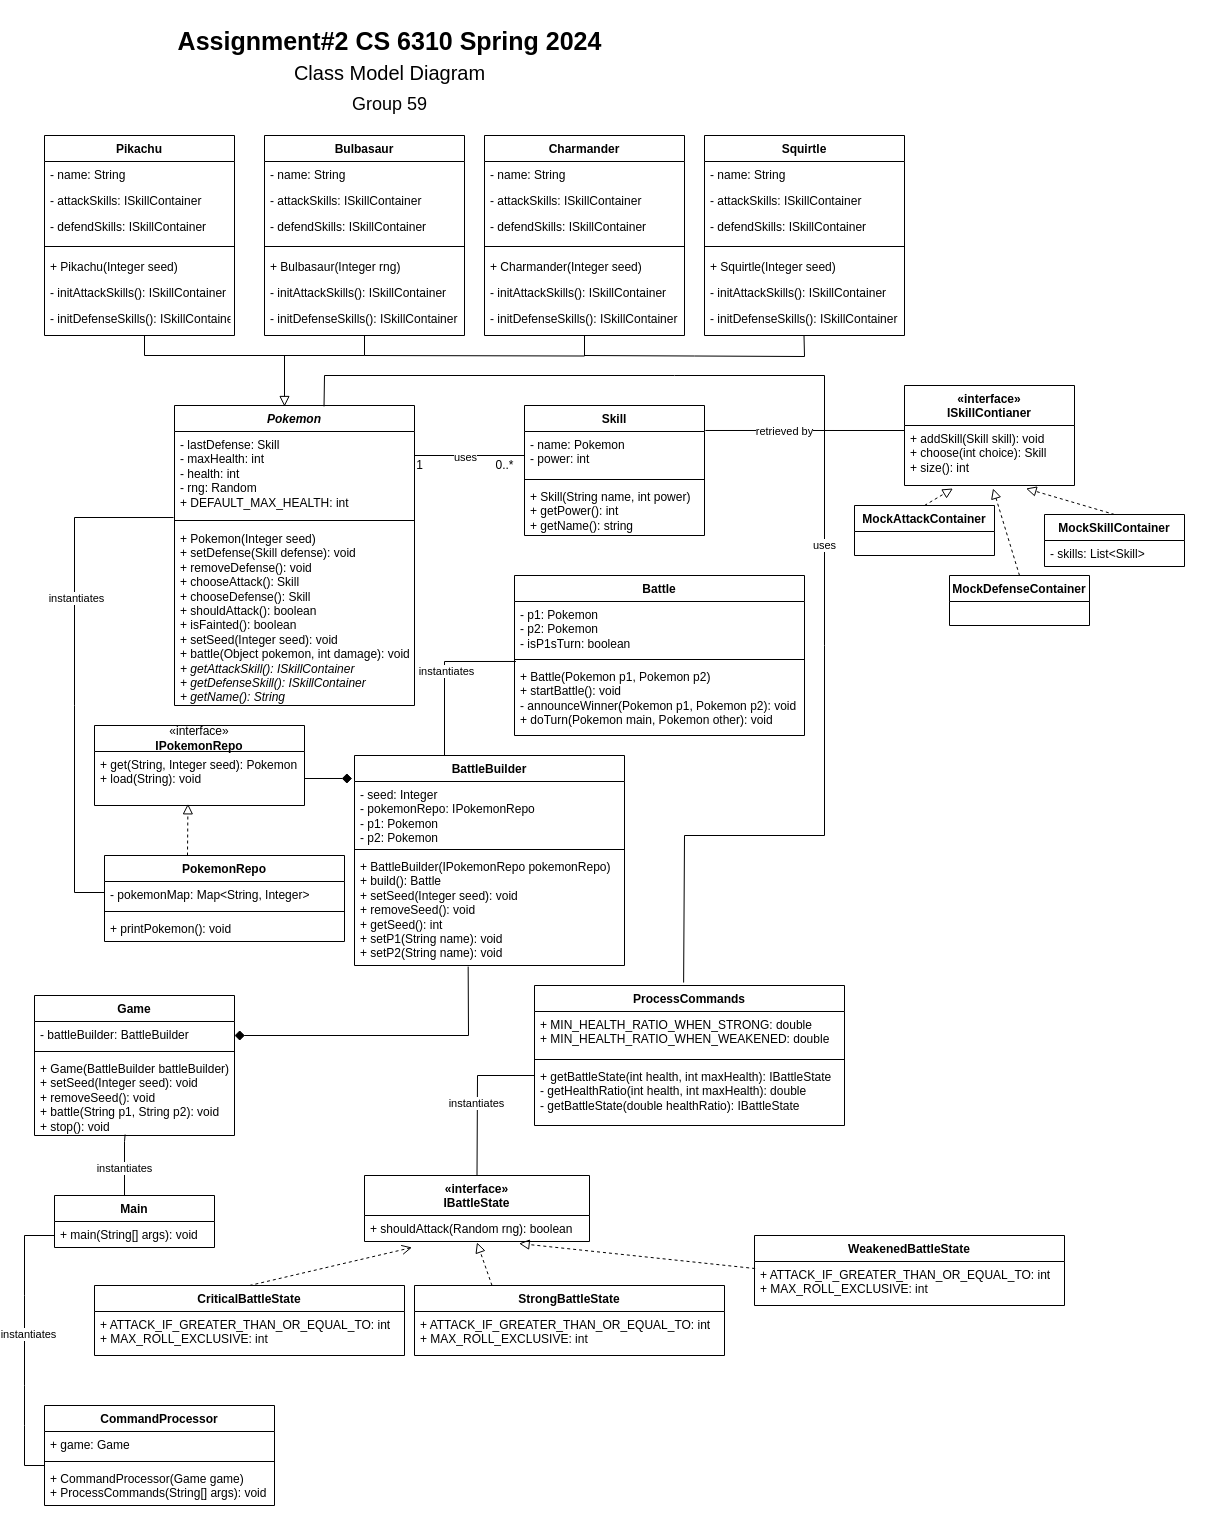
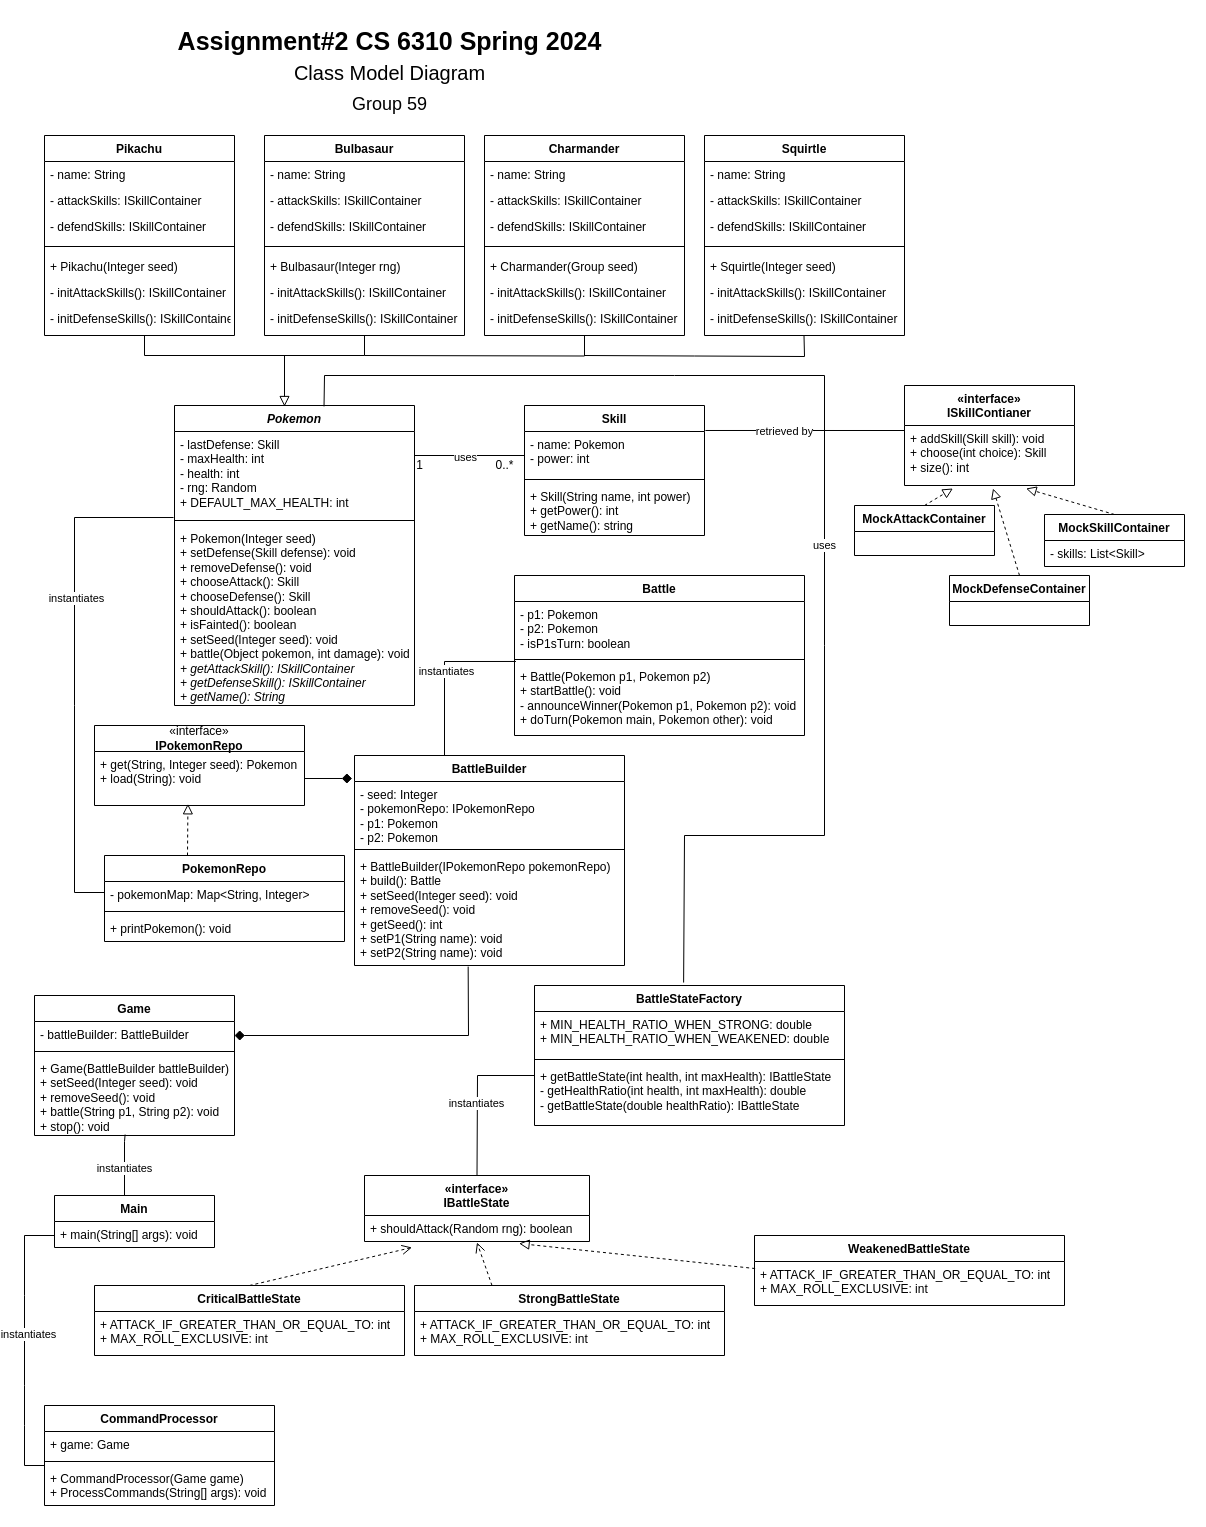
node "+ Charmander(Integer seed)": label "+ Charmander(Integer seed)" -> "+ Charmander(Group seed)"
node "ProcessCommands": label "ProcessCommands" -> "BattleStateFactory"
edge "StrongBattleState" -> "+ shouldAttack(Random rng): boolean": arrowhead block -> open
